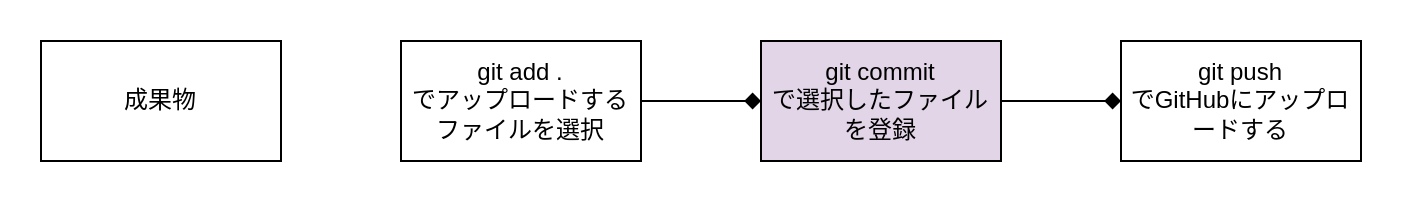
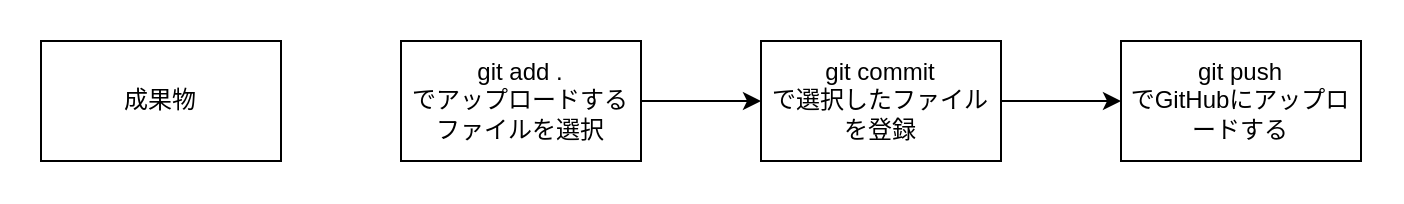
edge "git add . でアップロードするファイルを選択" -> "git commit で選択したファイルを登録": arrowhead diamond -> classic
node "git commit で選択したファイルを登録": fillcolor #e1d5e7 -> #ffffff
edge "git commit で選択したファイルを登録" -> "git push でGitHubにアップロードする": arrowhead diamond -> classic
